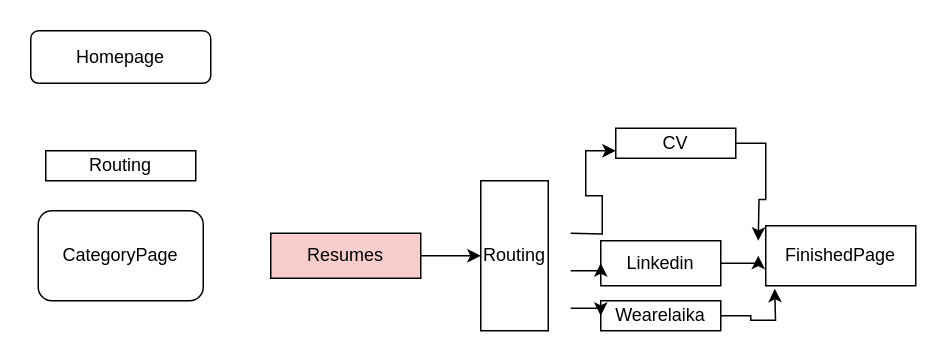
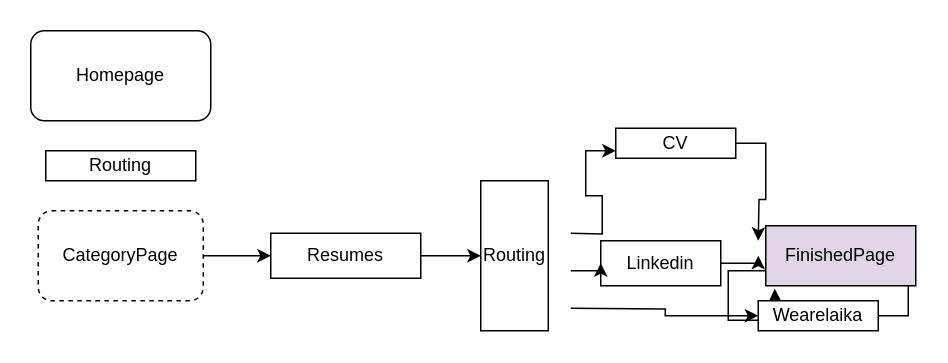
node "Homepage": size 180x53 -> 180x90
node "CategoryPage": style solid -> dashed
edge "CategoryPage" -> "Resumes": added
node "Resumes": fillcolor #f8cecc -> #ffffff
node "FinishedPage": fillcolor #ffffff -> #e1d5e7
node "Wearelaika": moved (661, 316) -> (818, 316)
